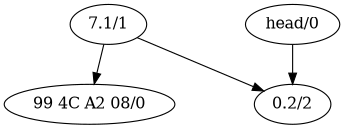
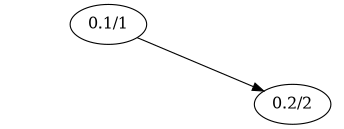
node "7.1/1": label "7.1/1" -> "0.1/1"
node "head/0": removed
node "99 4C A2 08/0": removed
